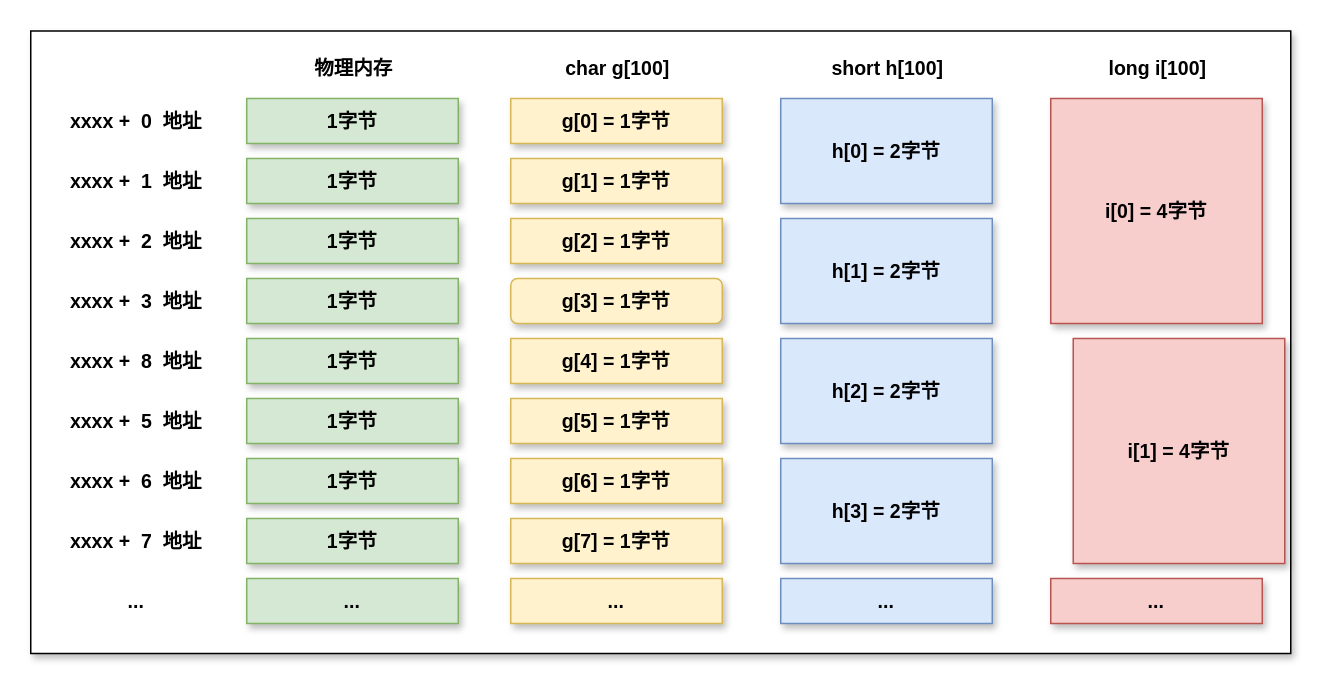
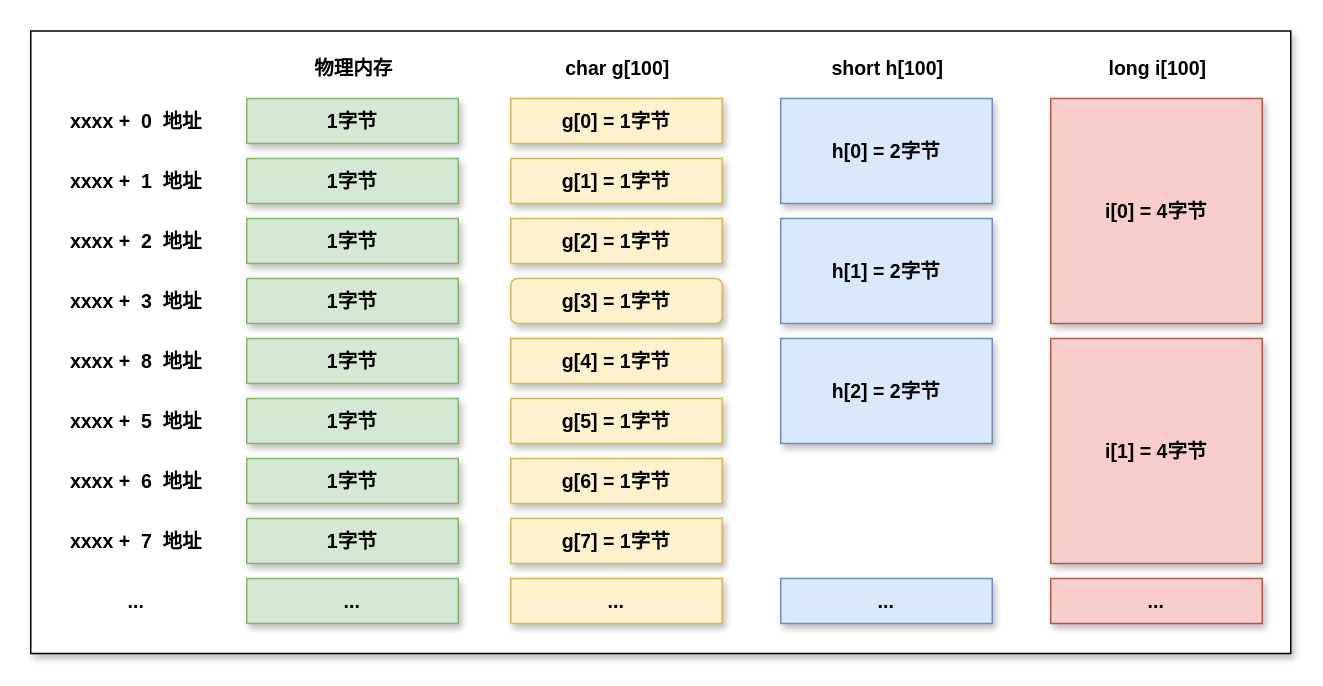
node "i[1] = 4字节": moved (1179, 451) -> (1157, 451)
node "h[3] = 2字节": removed
